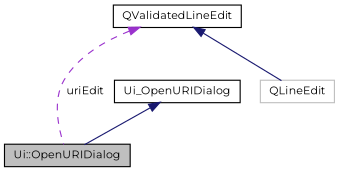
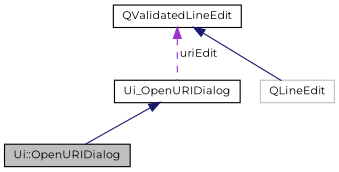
edge "Ui::OpenURIDialog" -> "QValidatedLineEdit": now "Ui_OpenURIDialog" -> "QValidatedLineEdit"
